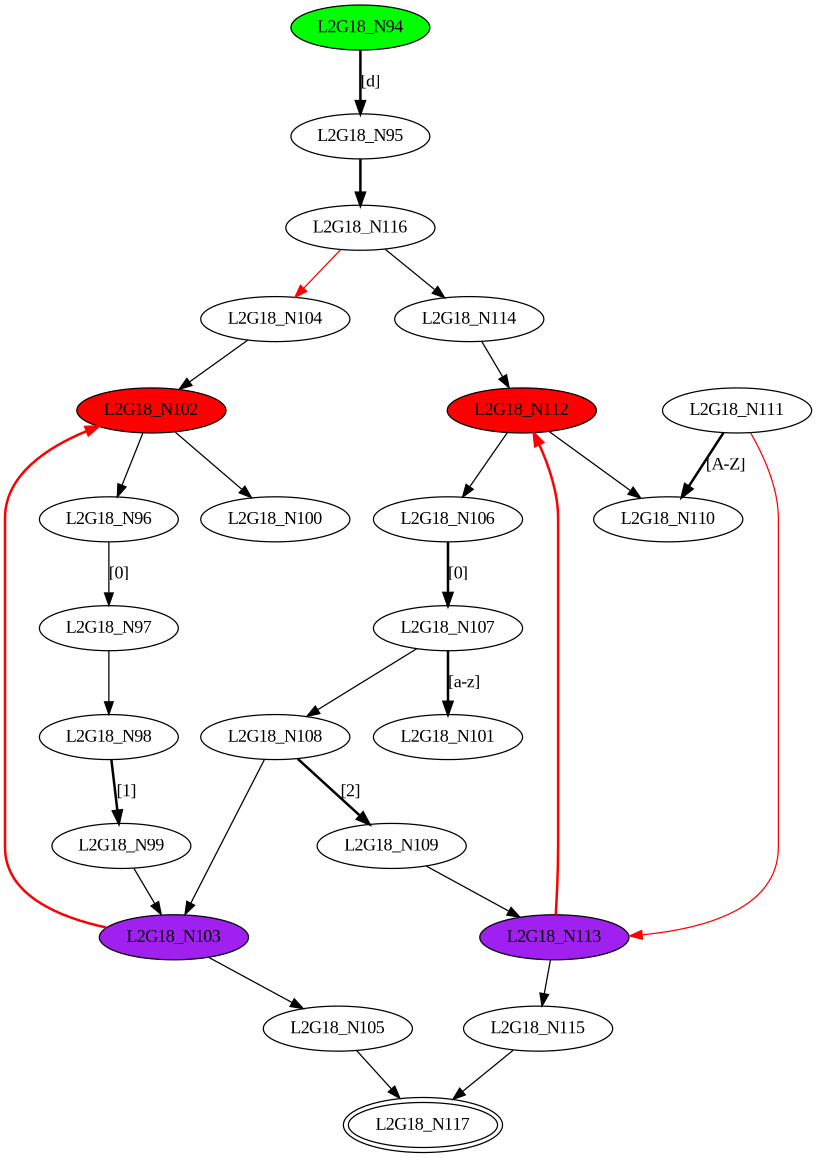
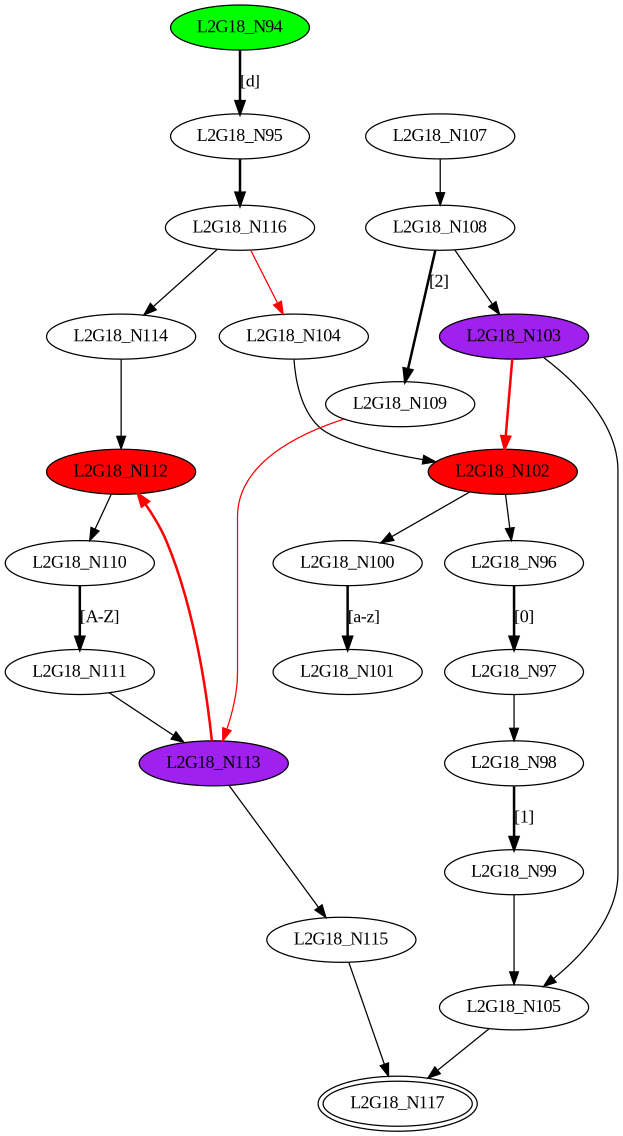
edge "L2G18_N111" -> "L2G18_N110": reversed
node "L2G18_N106": removed
edge "L2G18_N96" -> "L2G18_N97": style solid -> bold
edge "L2G18_N107" -> "L2G18_N101": now "L2G18_N100" -> "L2G18_N101"
edge "L2G18_N111" -> "L2G18_N113": color red -> black
edge "L2G18_N99" -> "L2G18_N103": now "L2G18_N99" -> "L2G18_N105"
edge "L2G18_N109" -> "L2G18_N113": color black -> red
